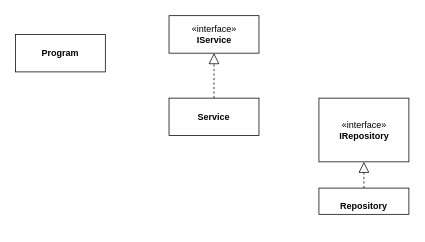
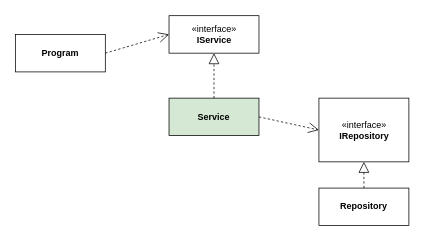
edge "Program" -> "«interface» IService": added
node "Service": fillcolor #ffffff -> #d5e8d4
edge "Service" -> "«interface» IRepository": added
node "Repository": size 90x26 -> 90x38
